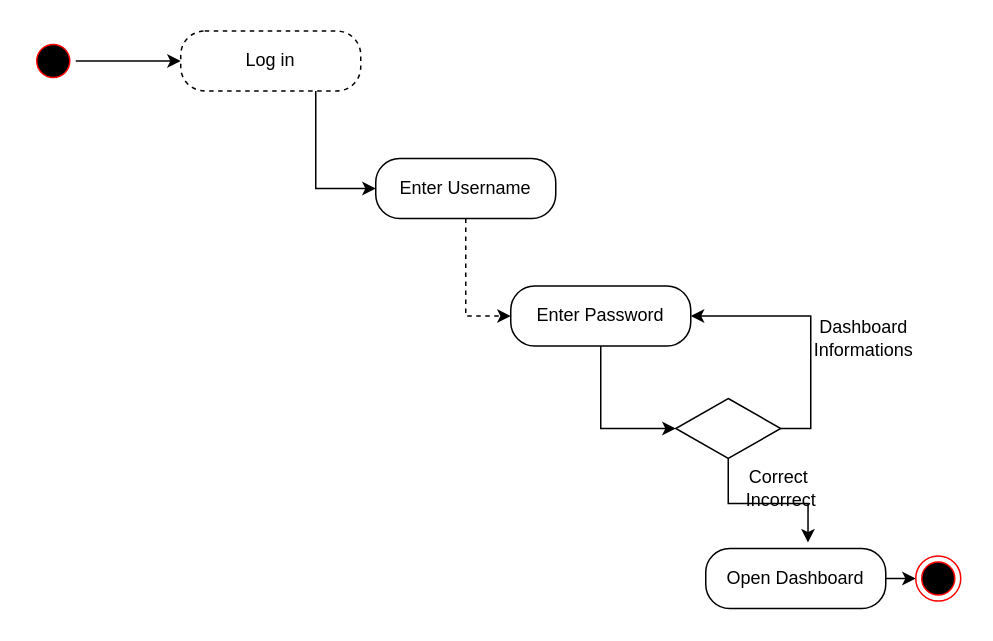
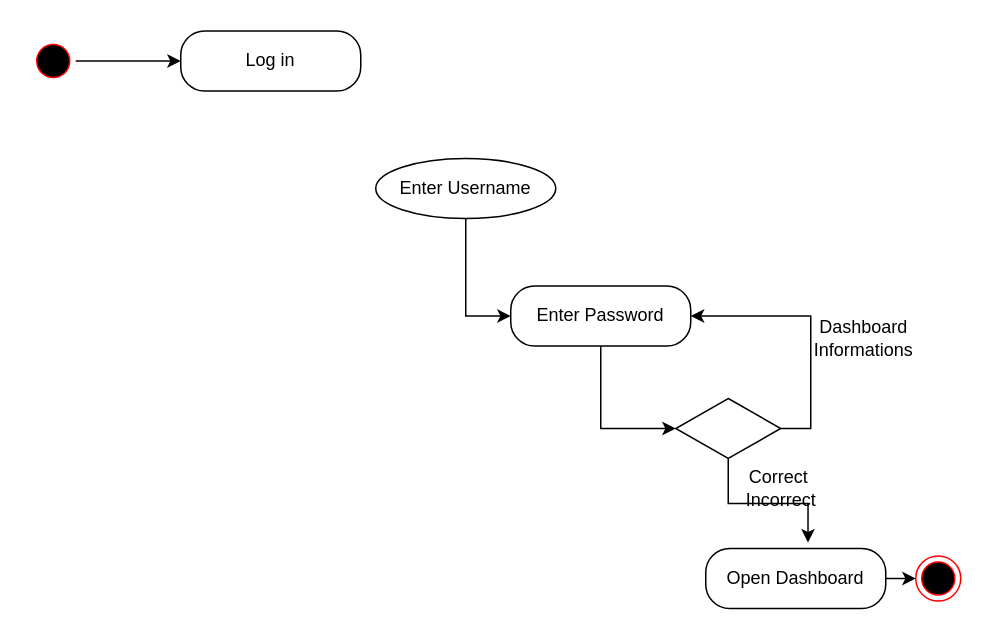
node "Log in": style dashed -> solid
edge "Log in" -> "Enter Username": removed
node "Enter Username": shape rounded rectangle -> ellipse
edge "Enter Username" -> "Enter Password": style dashed -> solid
